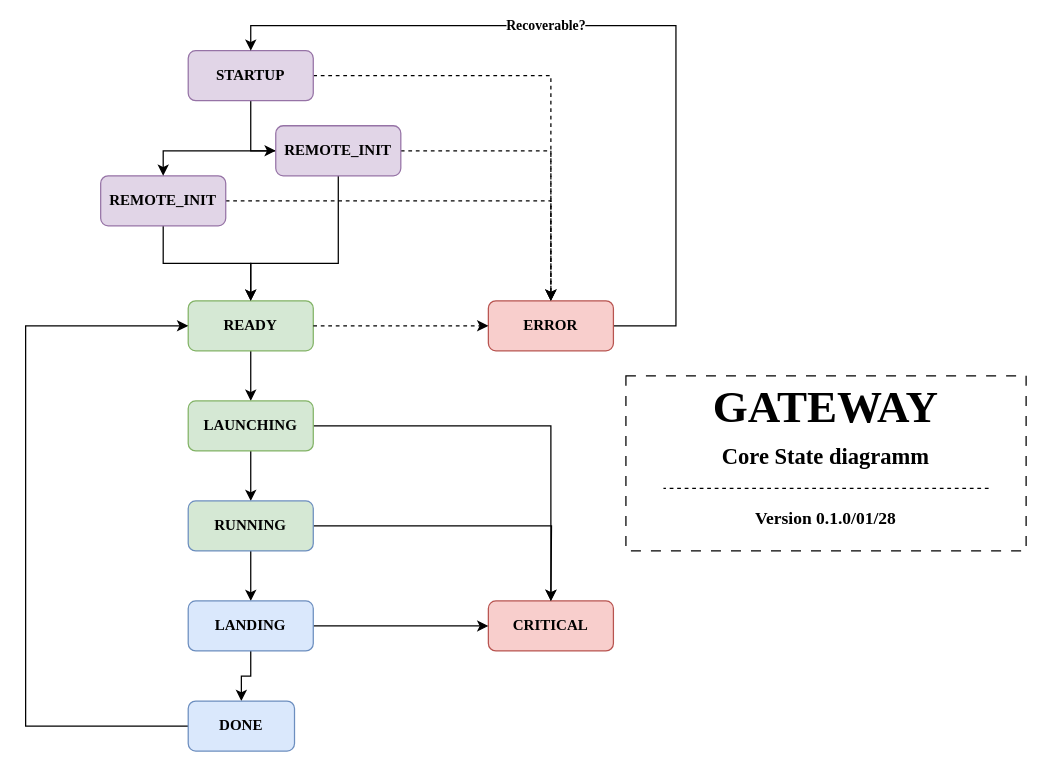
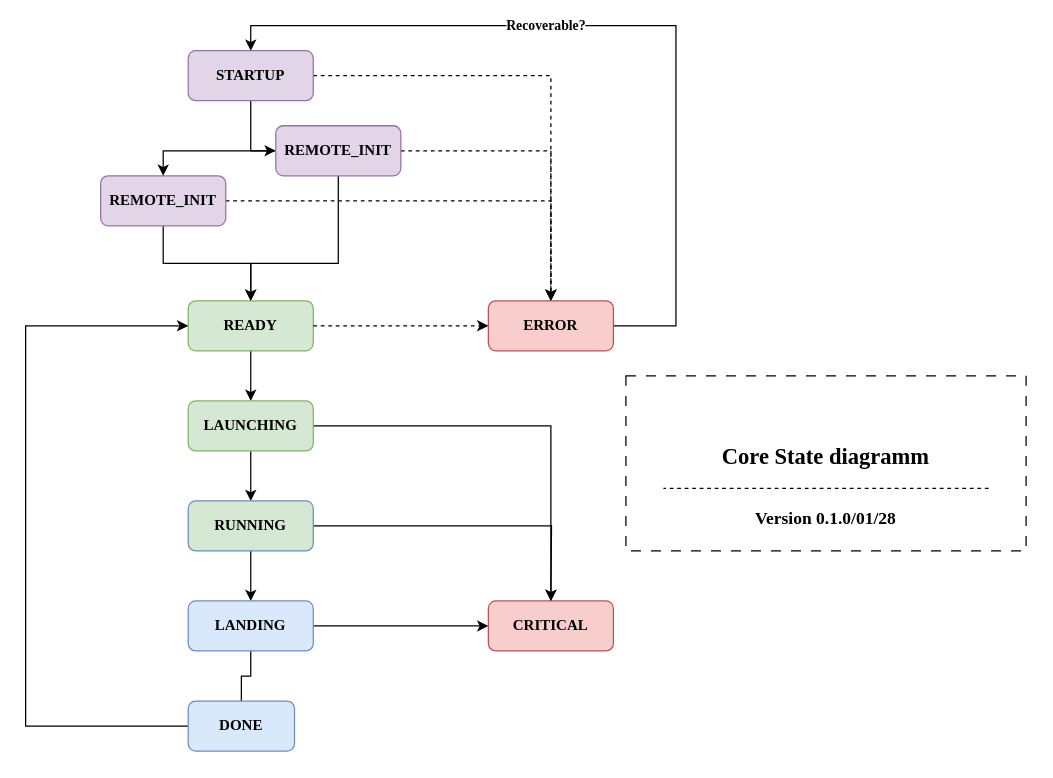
node "GATEWAY": removed
edge "LANDING" -> "DONE": arrowhead classic -> none
